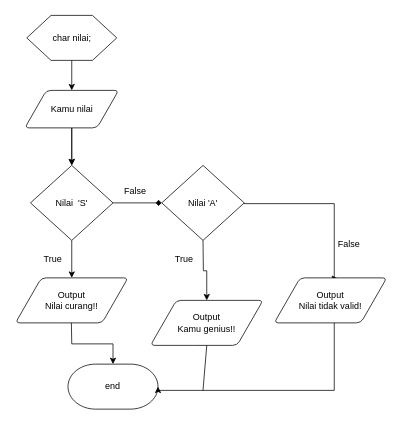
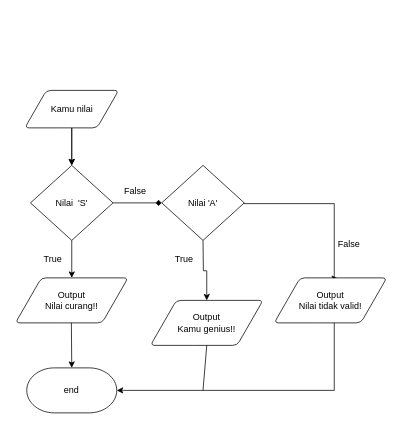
node "char nilai;": removed
edge "char nilai;" -> "Kamu nilai": removed
node "end": moved (113, 387) -> (72, 390)
